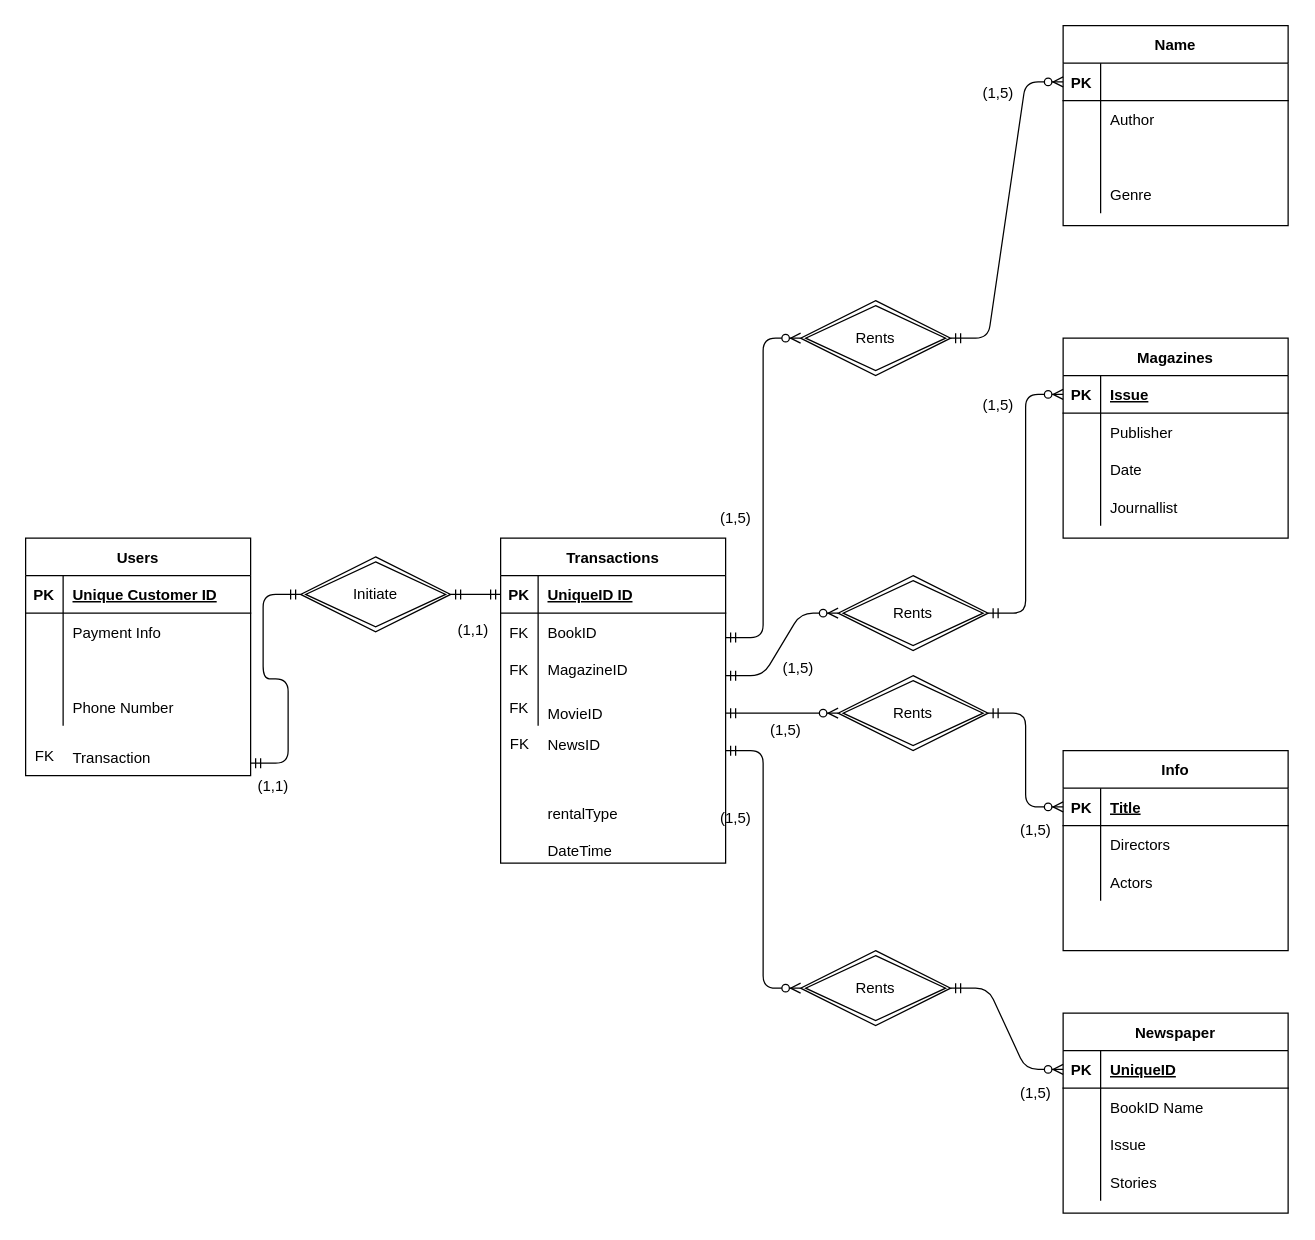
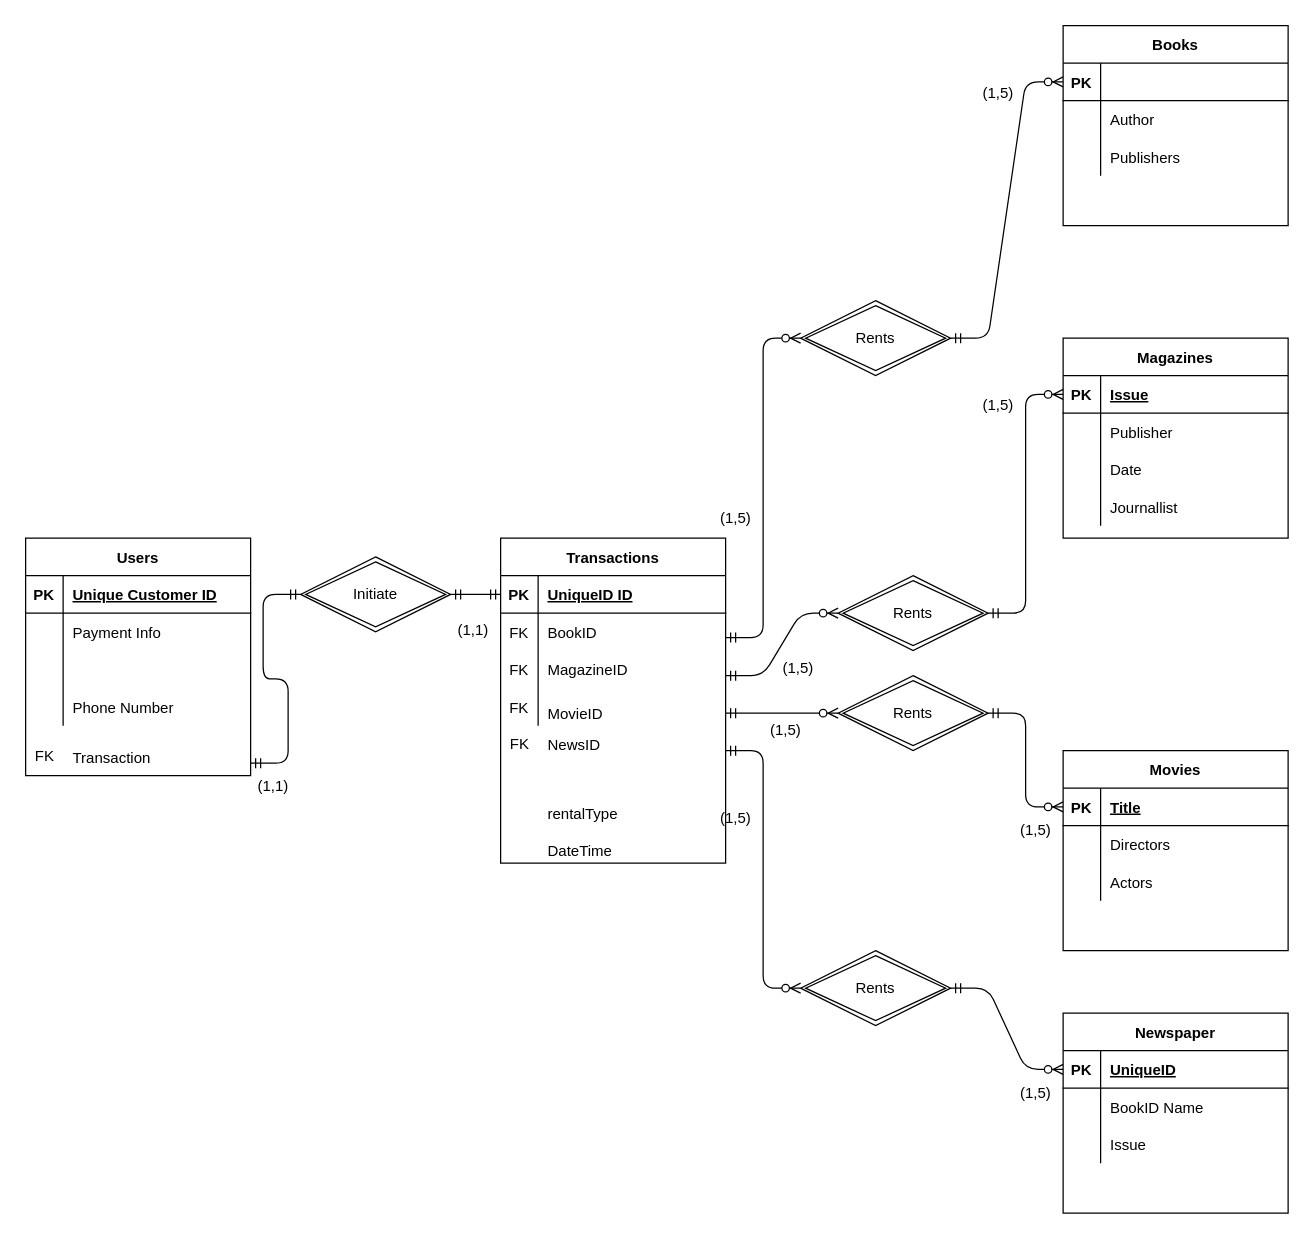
node "Name": label "Name" -> "Books"
node "Publishers": added
node "Genre": removed
node "Info": label "Info" -> "Movies"
node "Stories": removed
